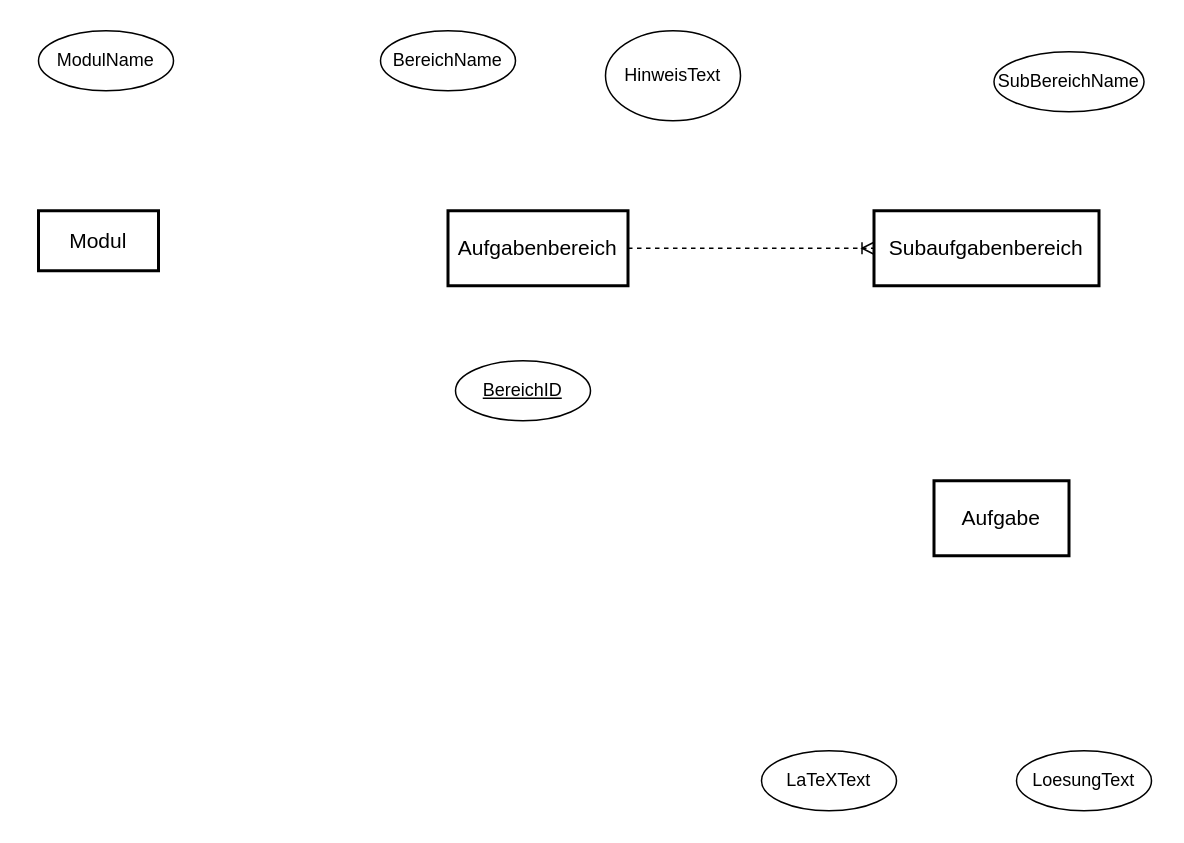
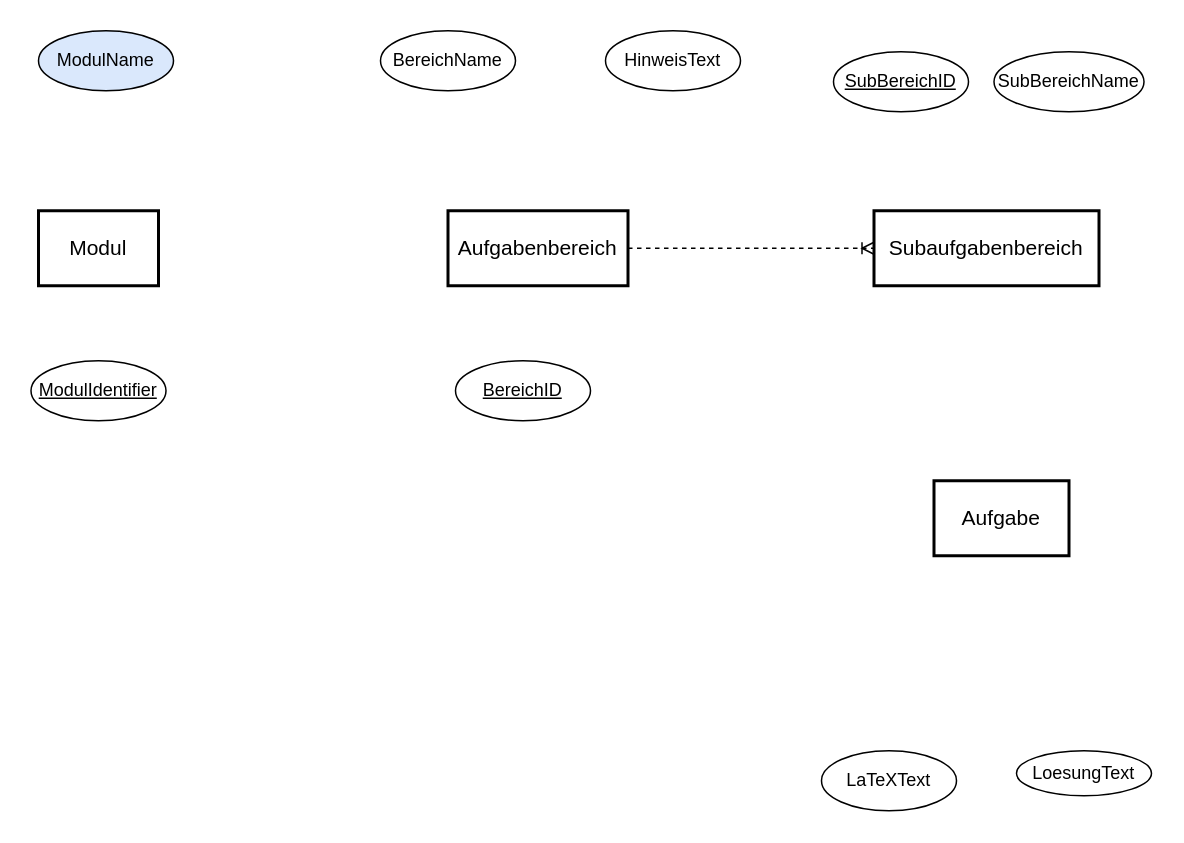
node "ModulName": fillcolor #ffffff -> #dae8fc
node "HinweisText": size 135x90 -> 135x60
node "SubBereichID": added
node "Modul": size 120x60 -> 120x75
node "ModulIdentifier": added
node "LaTeXText": moved (829, 781) -> (889, 781)
node "LoesungText": size 135x60 -> 135x45
